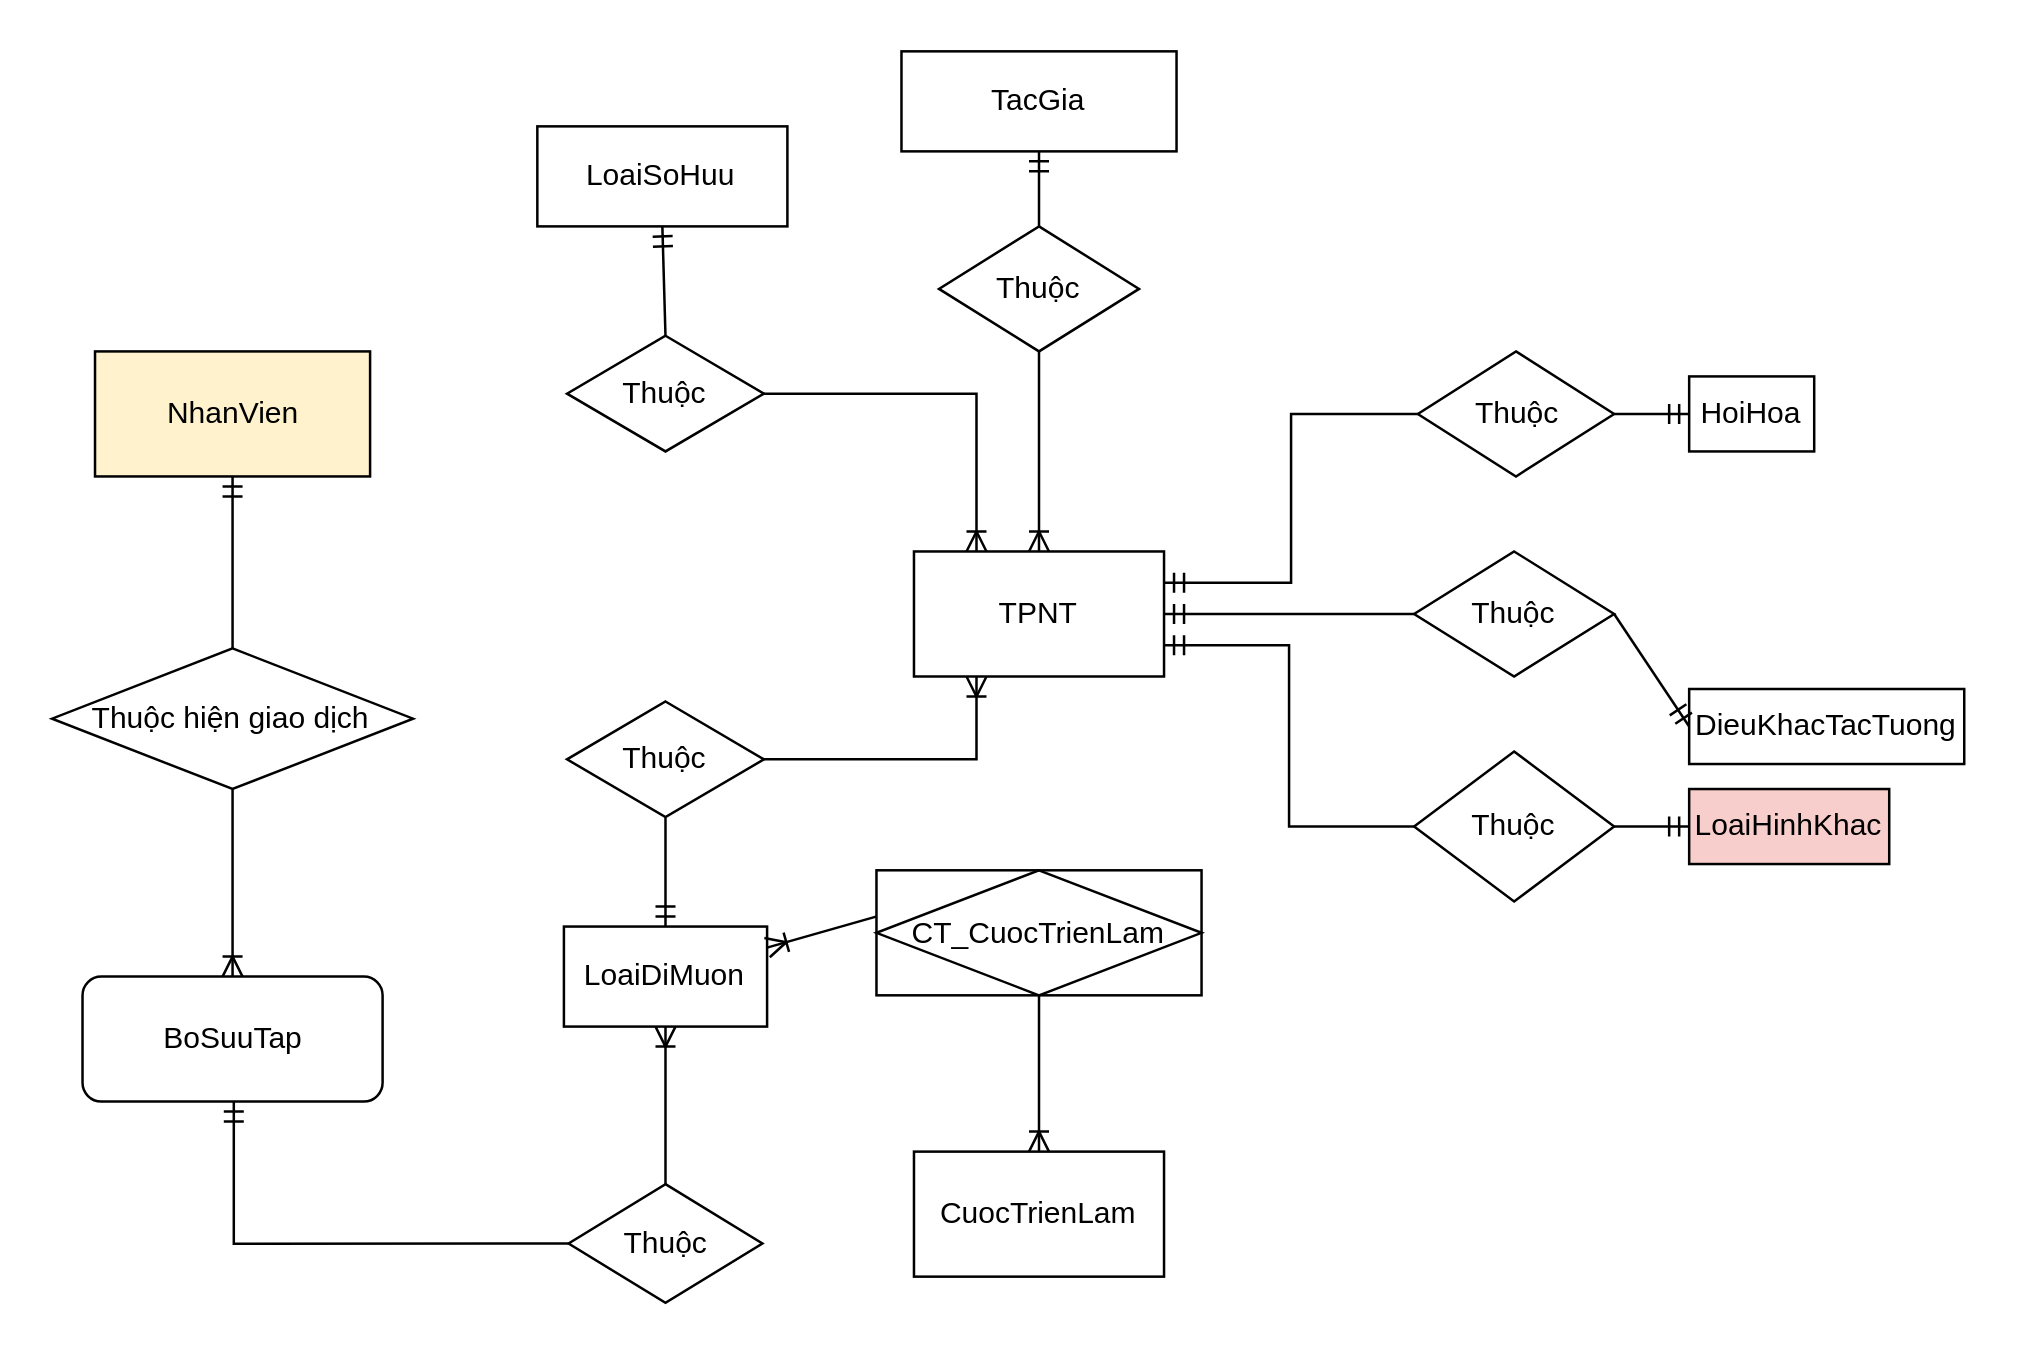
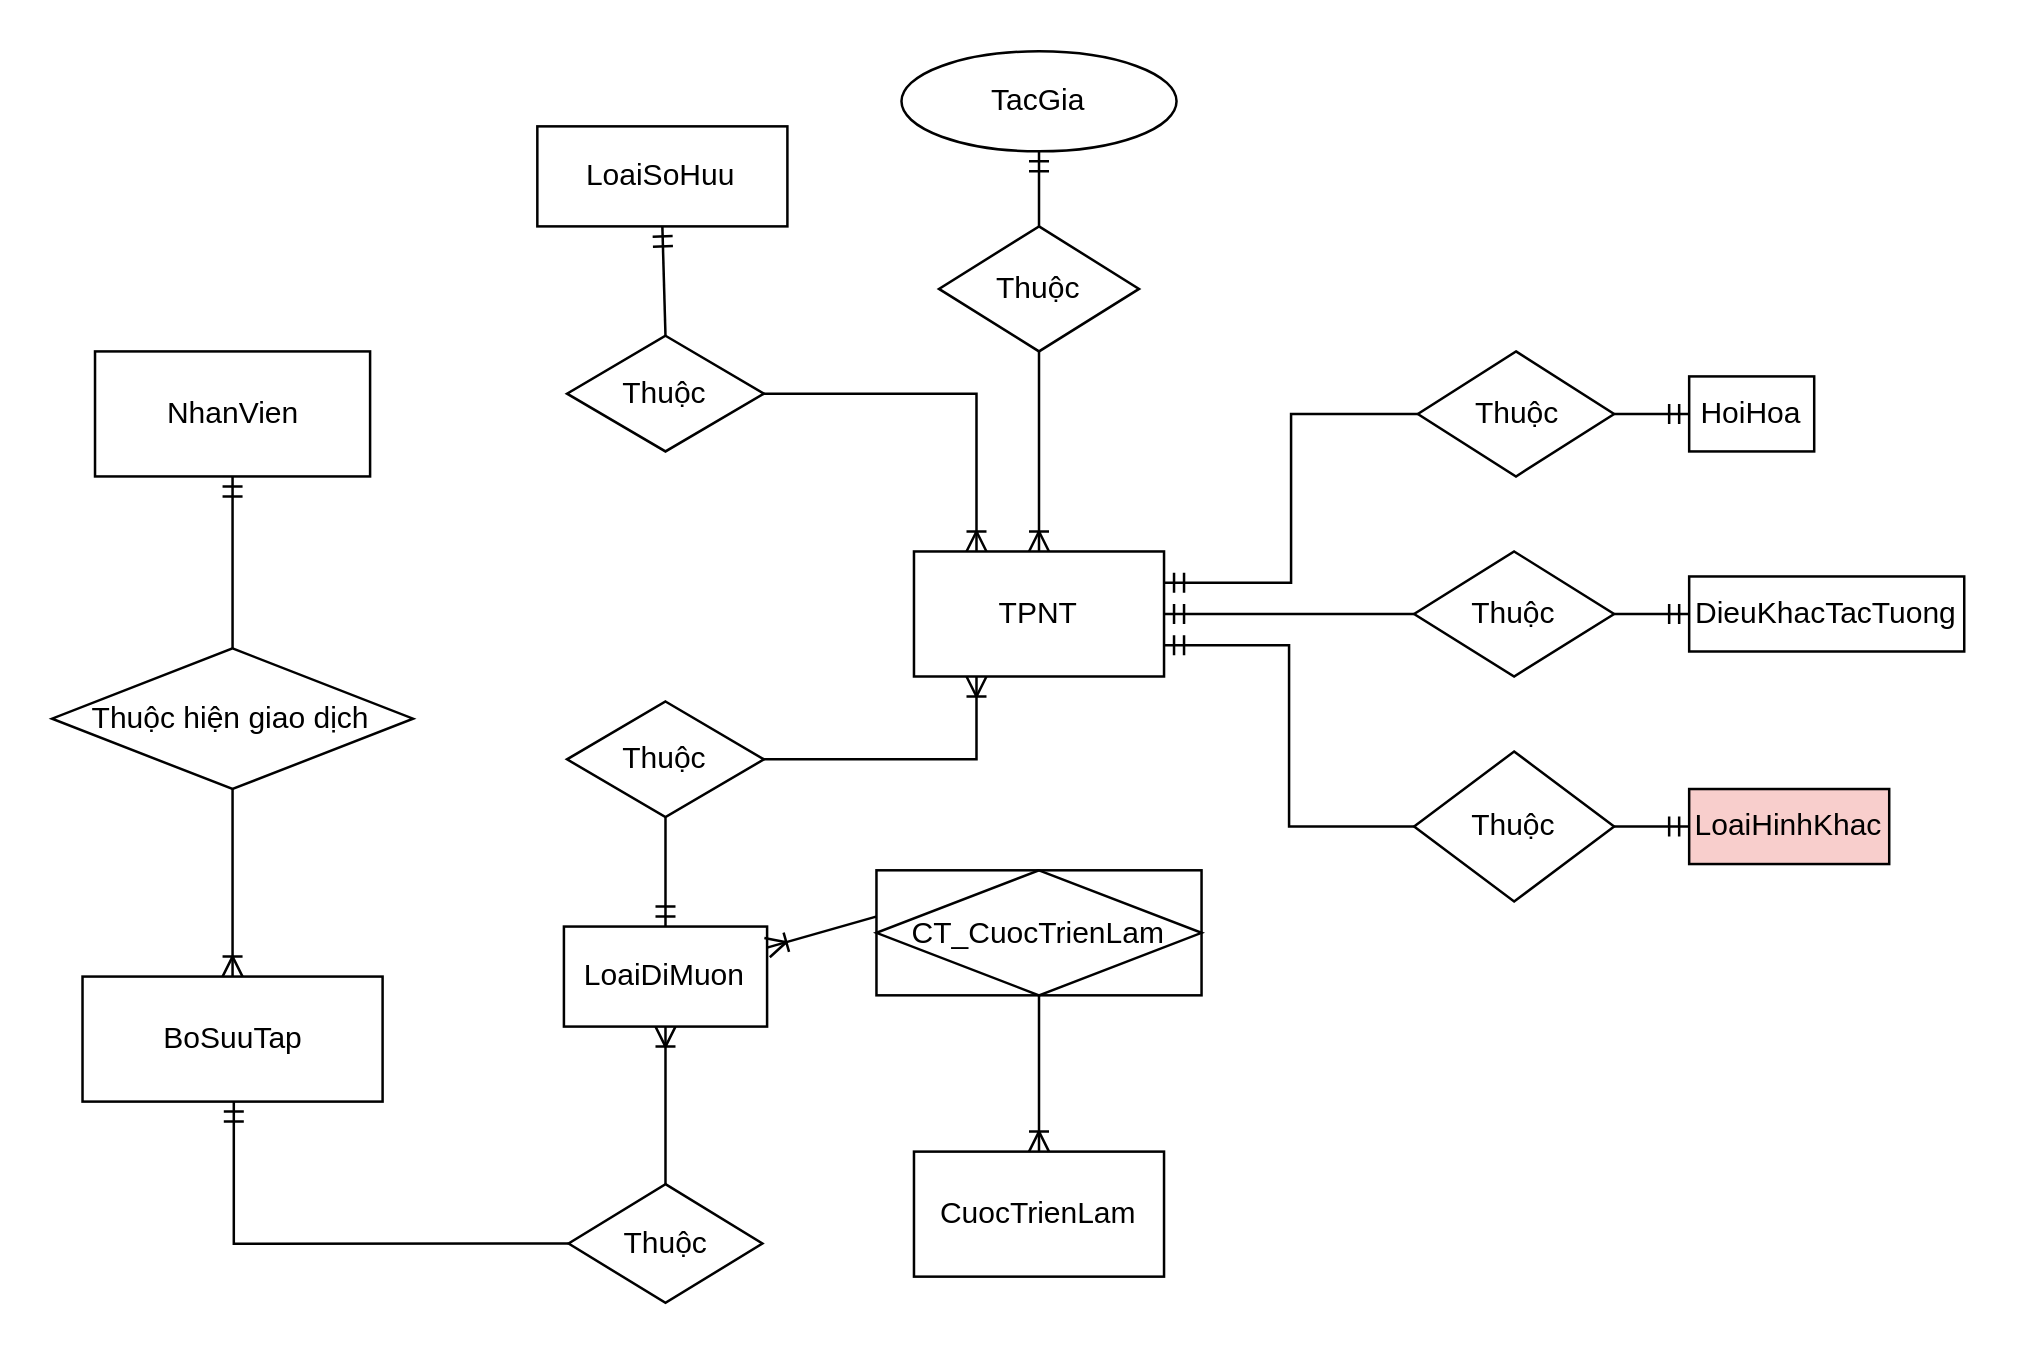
node "TacGia": shape rectangle -> ellipse
node "NhanVien": fillcolor #fff2cc -> #ffffff
node "DieuKhacTacTuong": moved (1826, 726) -> (1826, 614)
node "BoSuuTap": shape rounded rectangle -> rectangle
